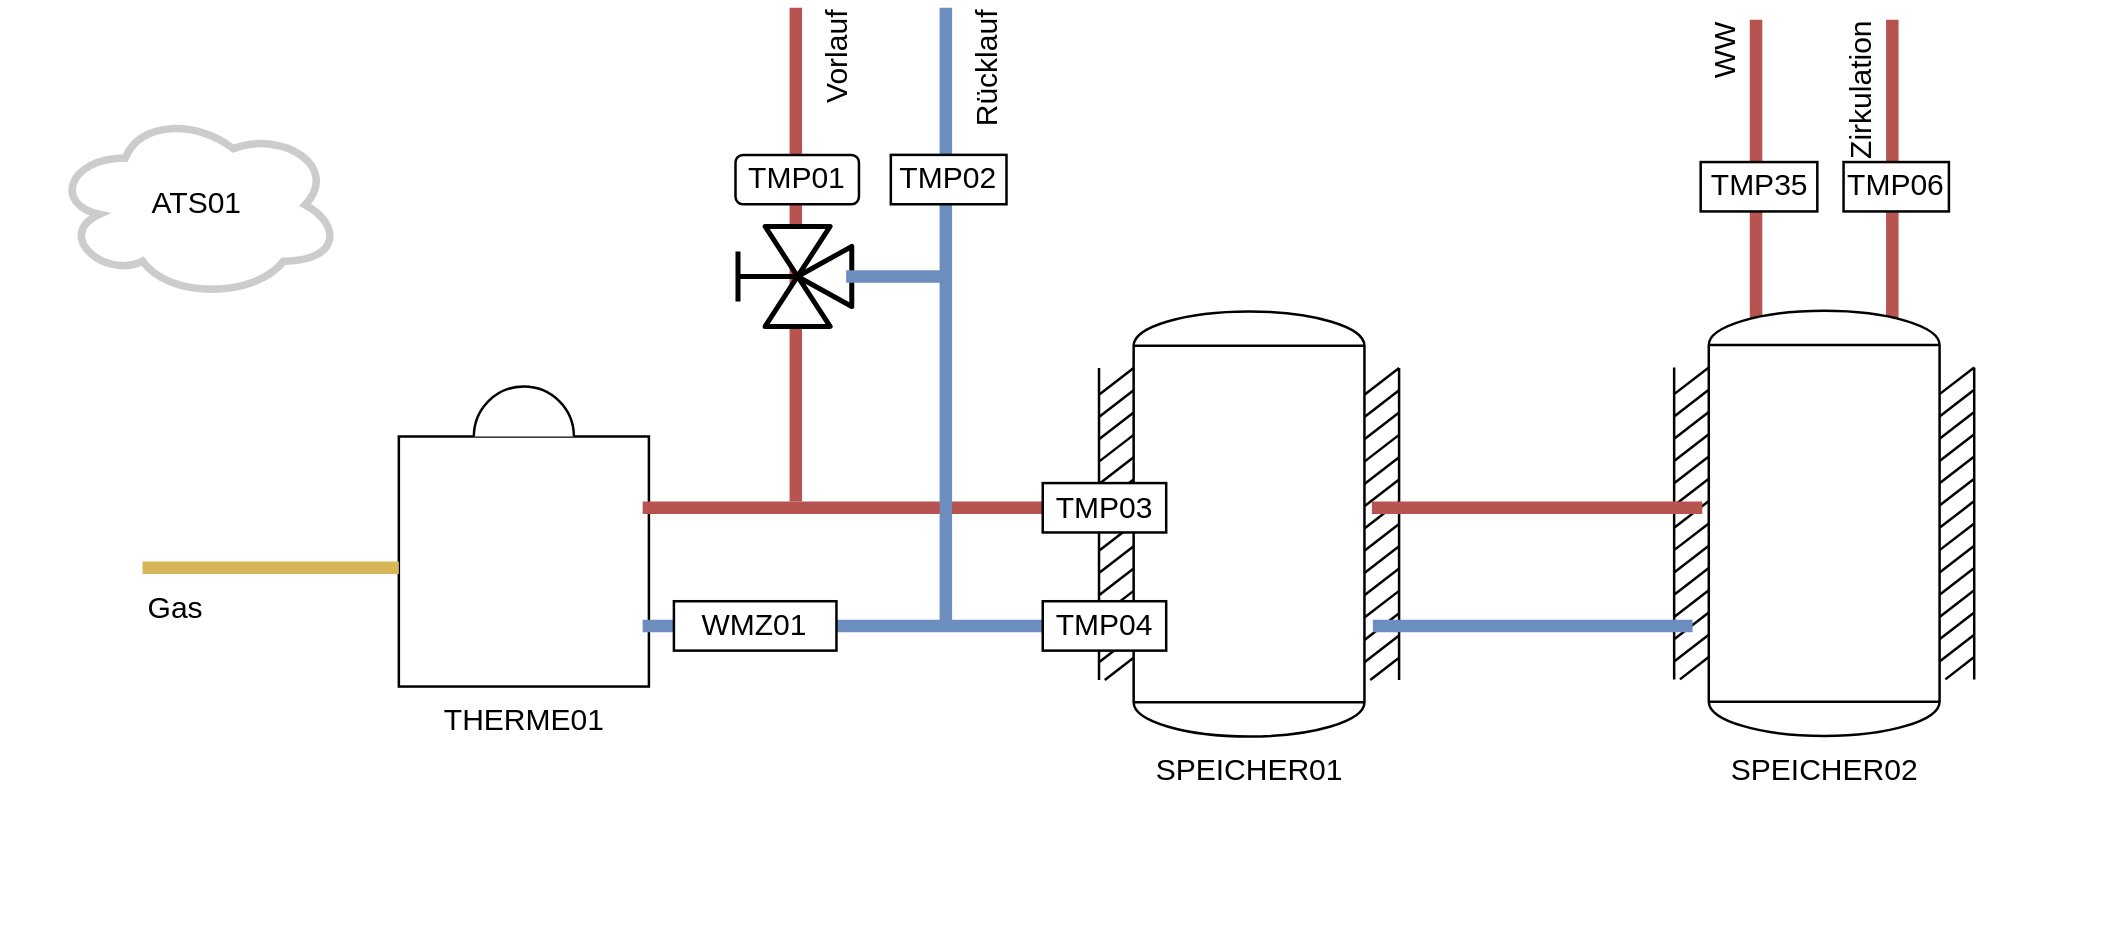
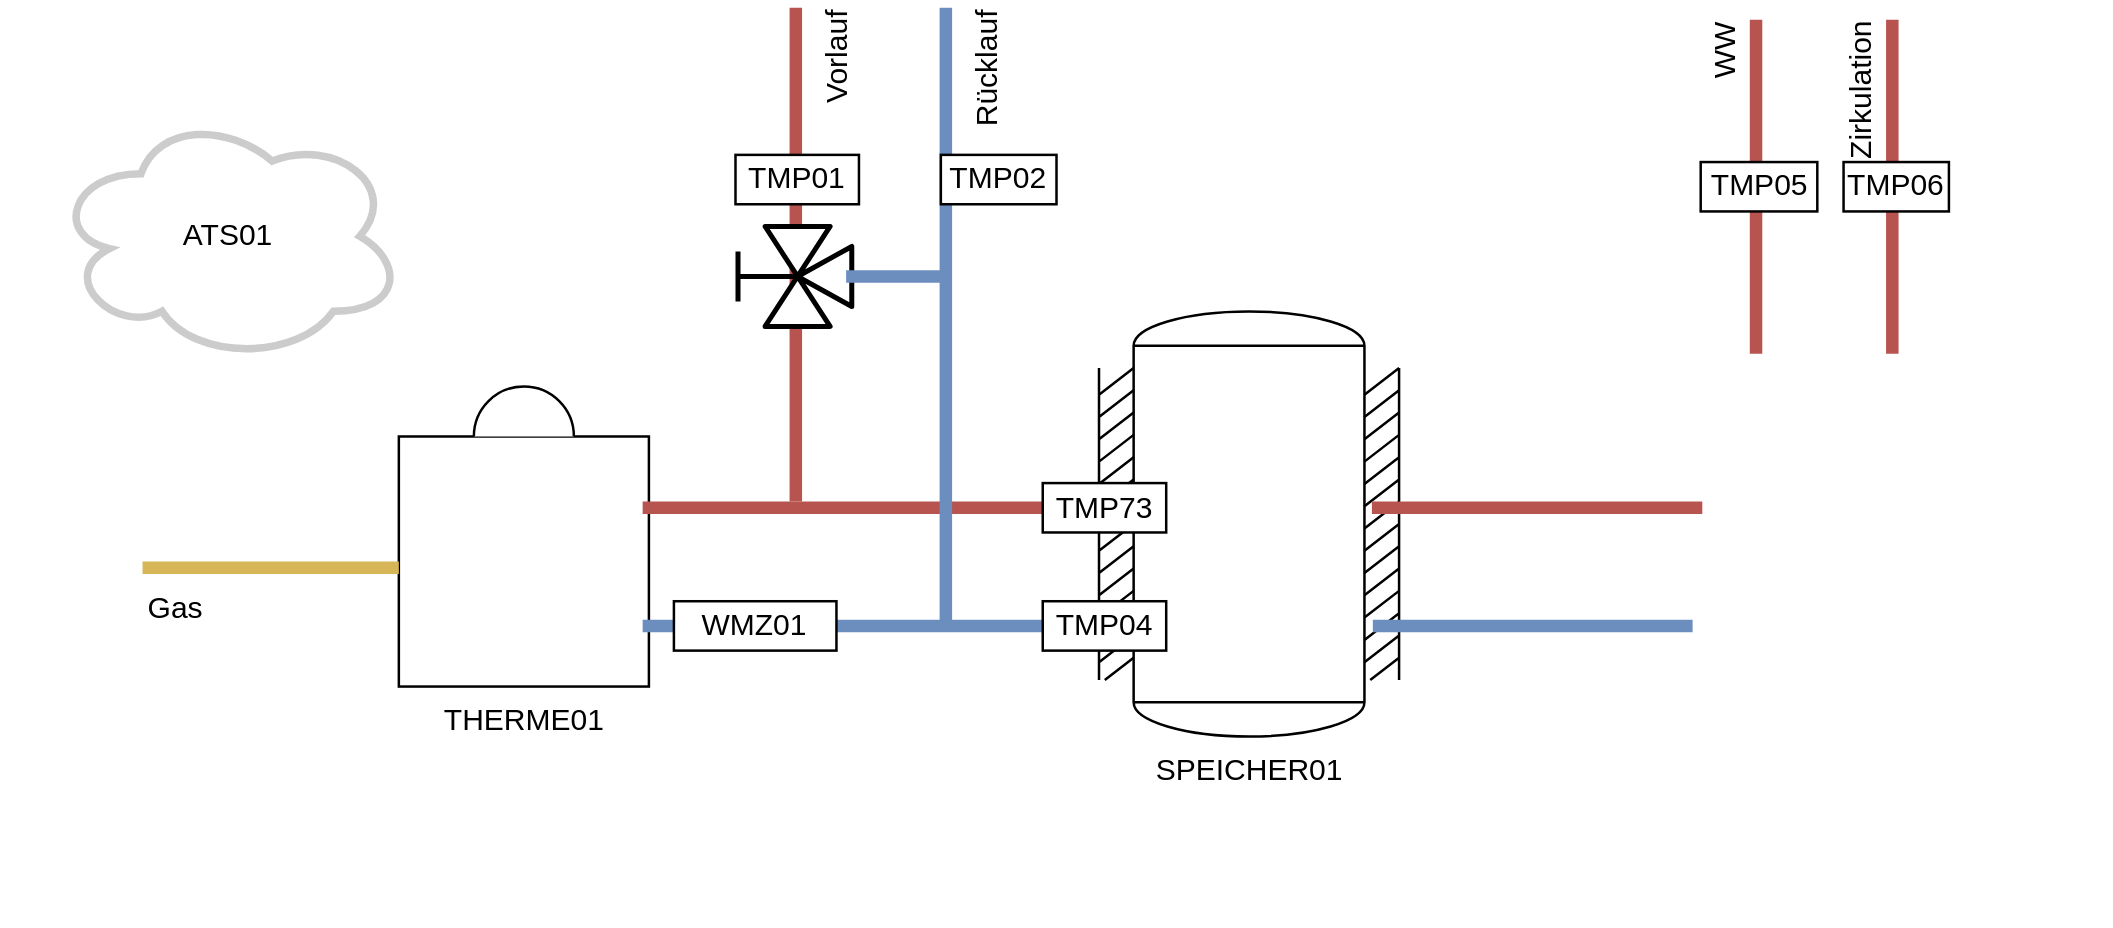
node "TMP01": shape rounded rectangle -> rectangle
node "TMP02": moved (948, 179) -> (998, 179)
node "TMP35": label "TMP35" -> "TMP05"
node "ATS01": size 288x188 -> 350x250
node "TMP03": label "TMP03" -> "TMP73"
node "SPEICHER02": removed
